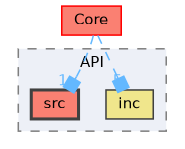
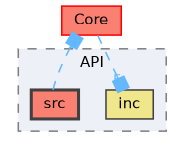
edge "Core" -> "src": reversed
